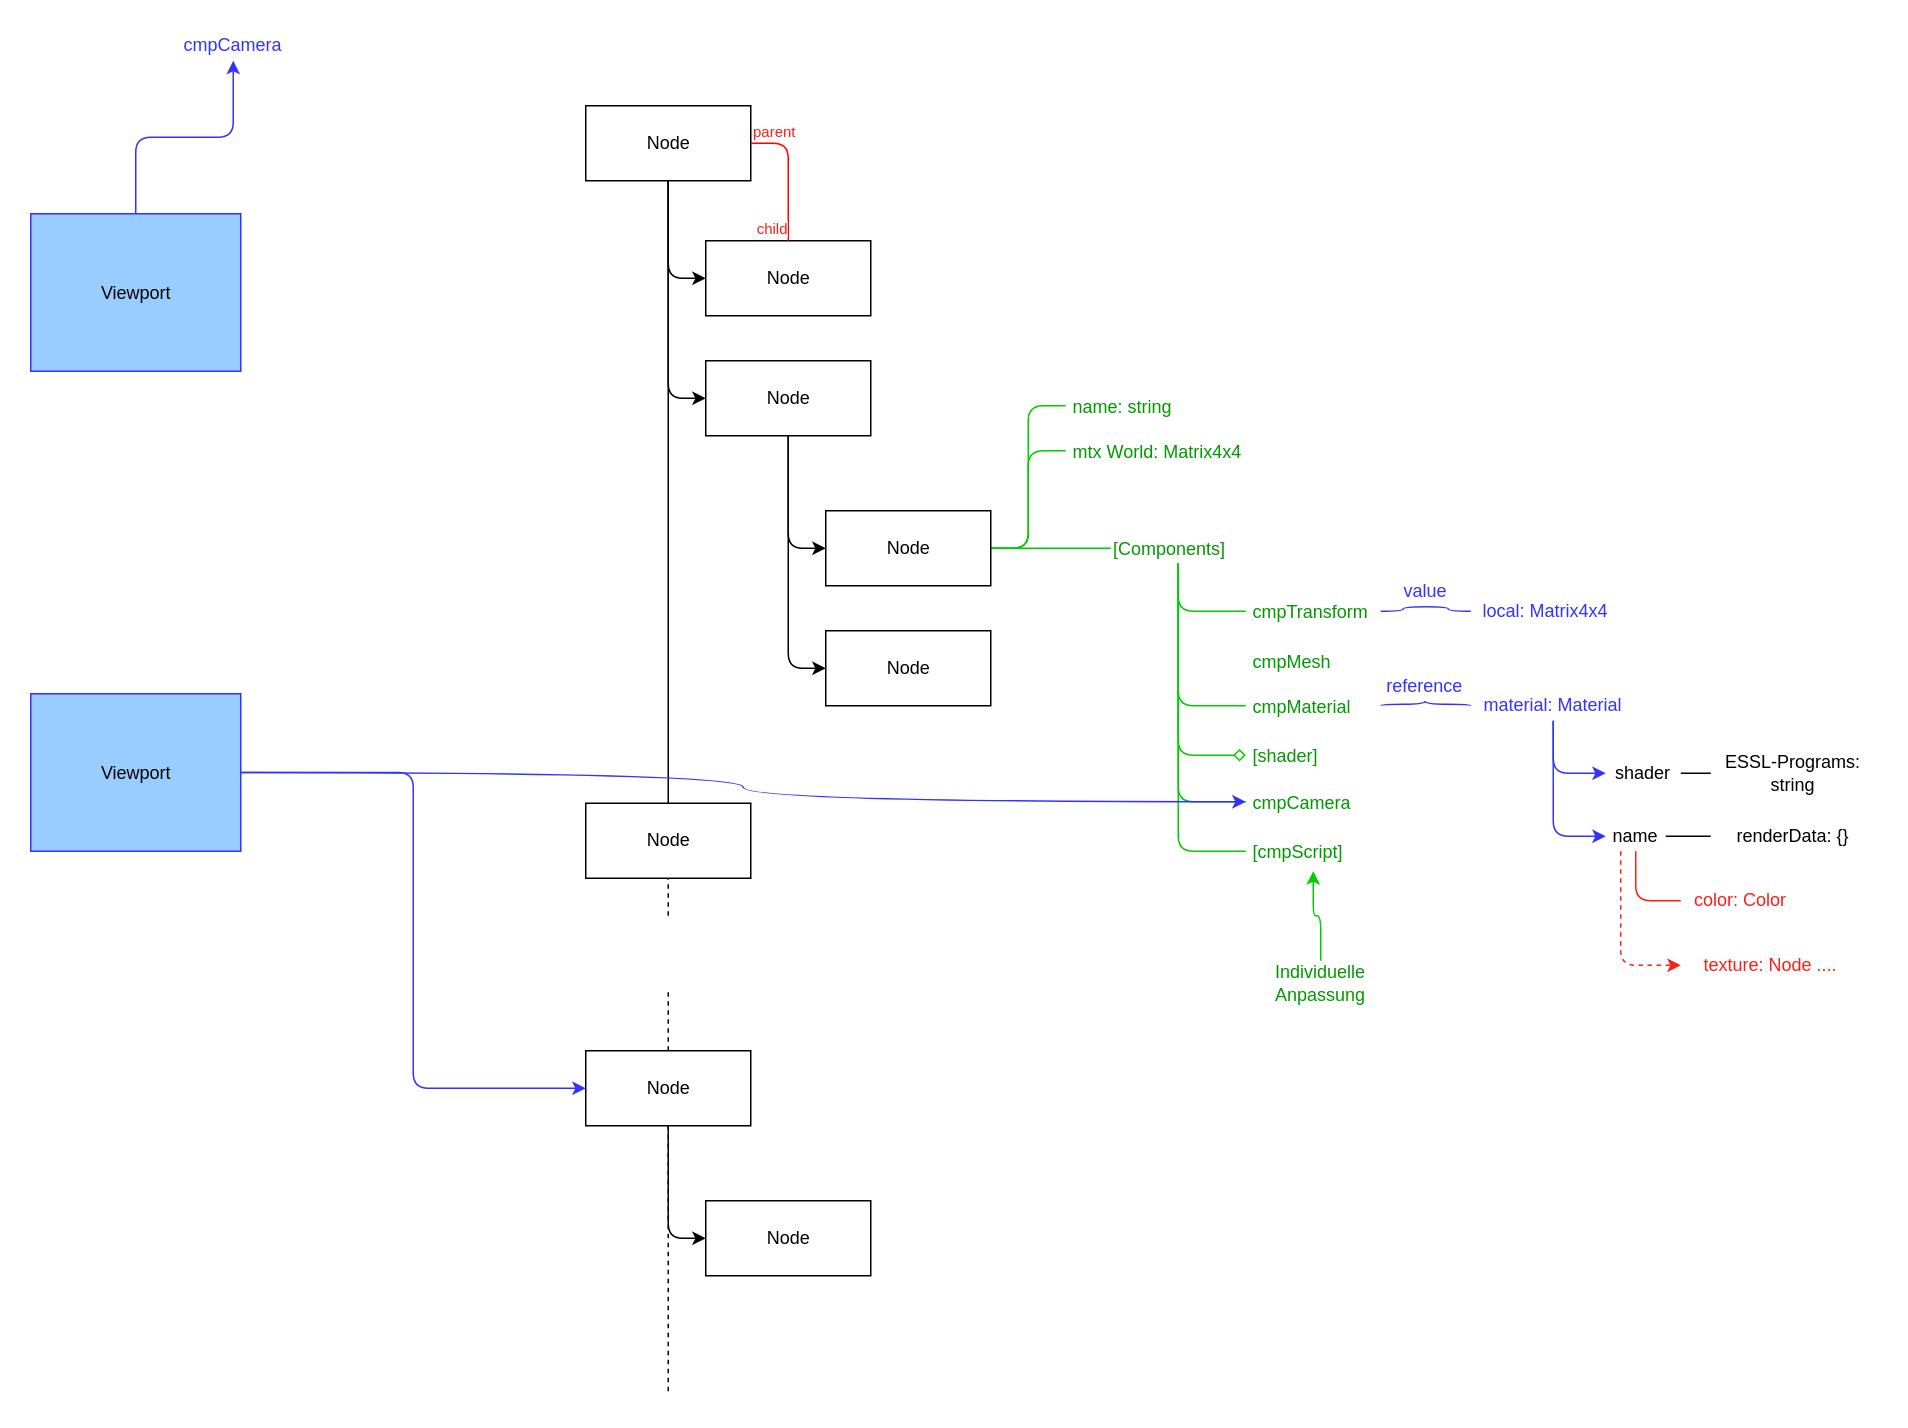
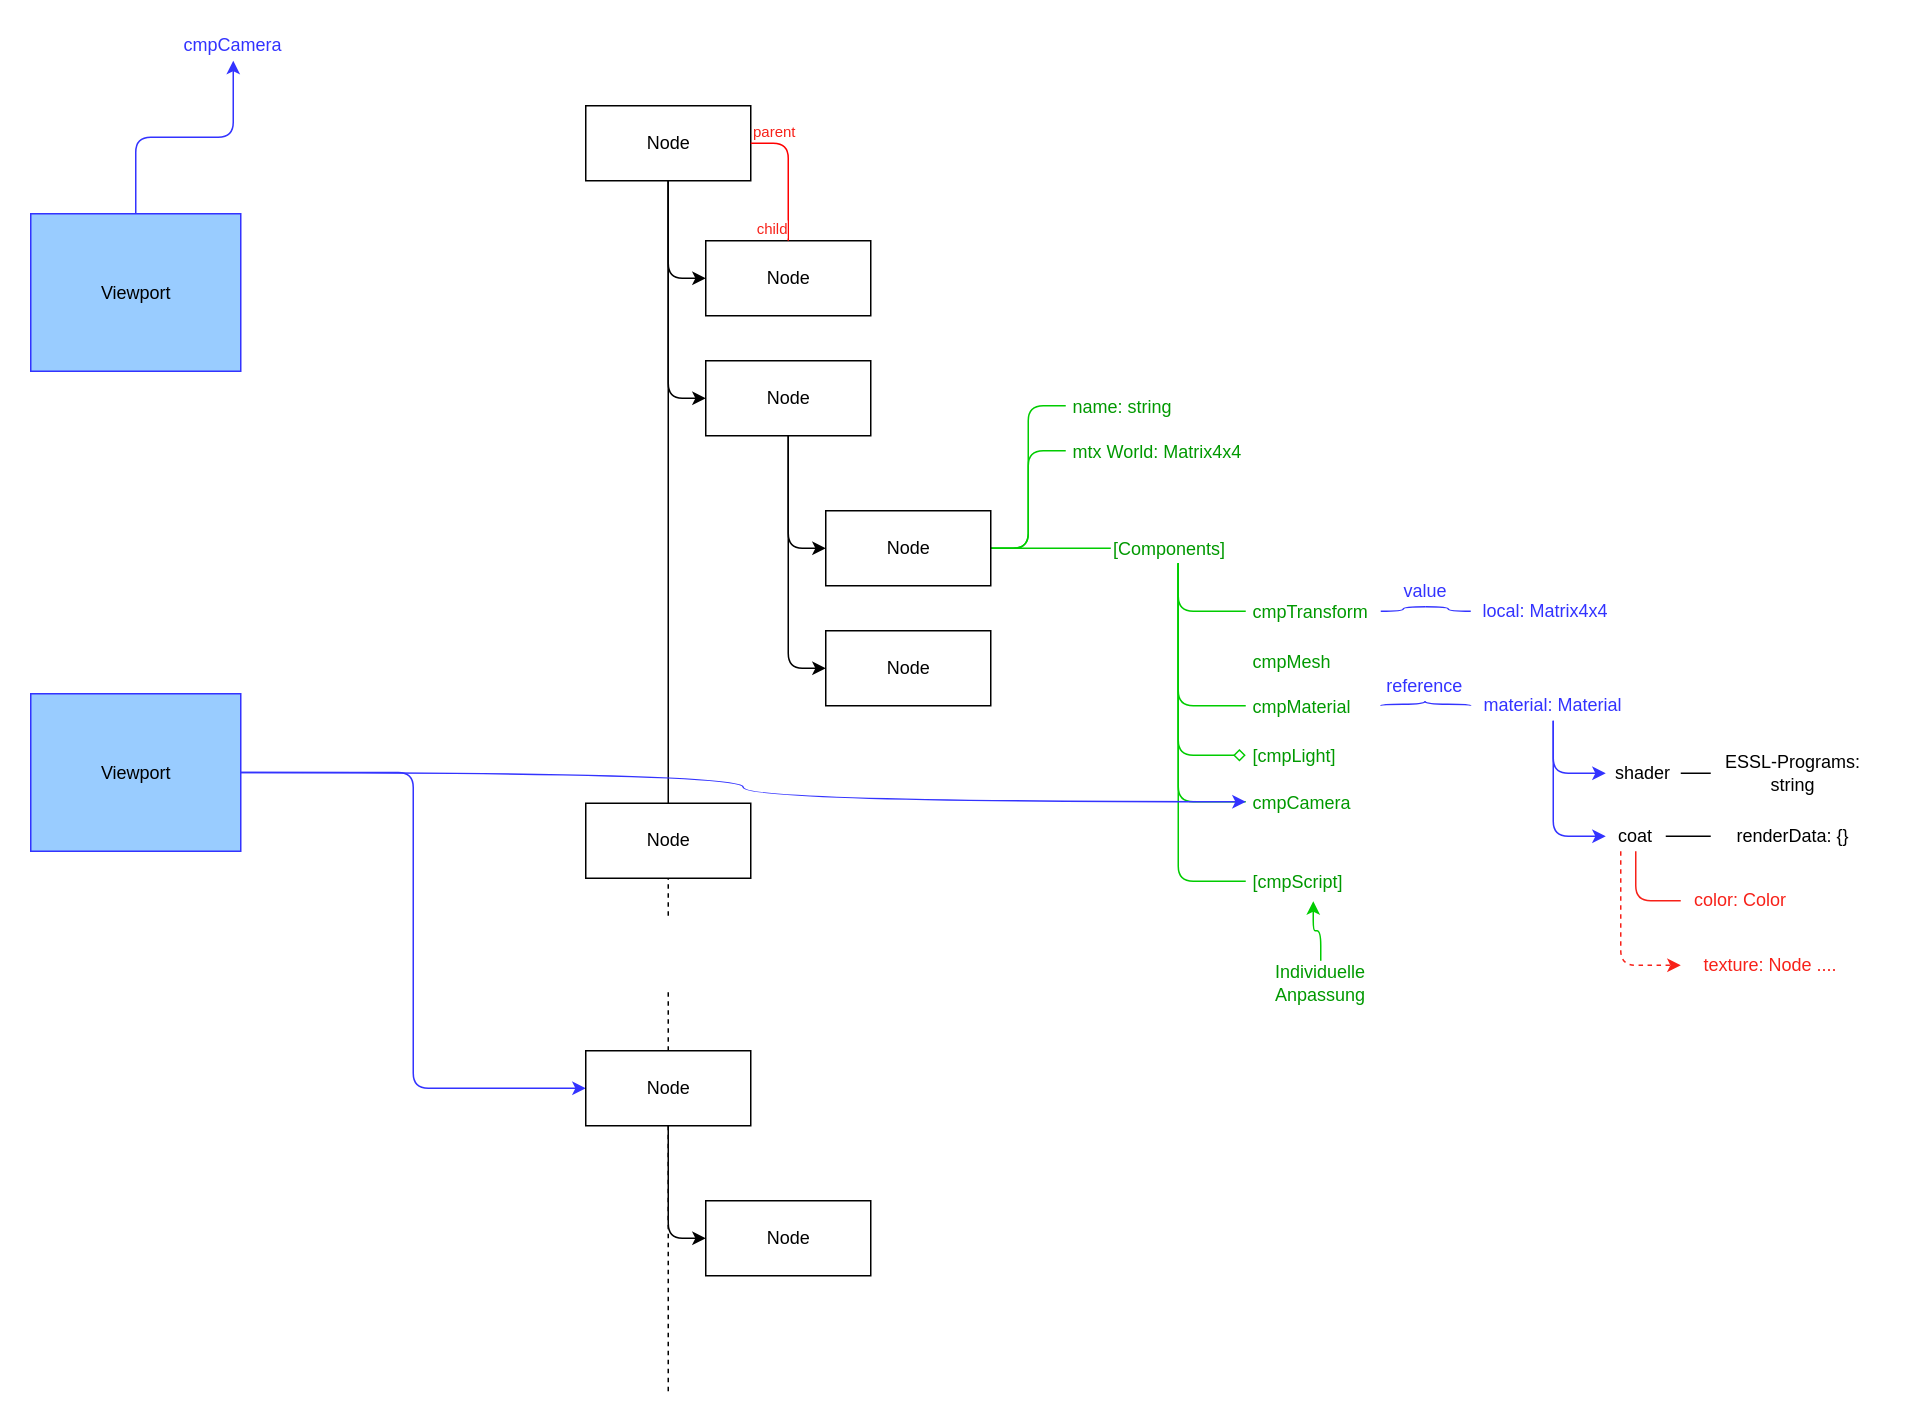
node "[shader]": label "[shader]" -> "[cmpLight]"
node "name": label "name" -> "coat"
node "[cmpScript]": moved (1313, 851) -> (1313, 881)
